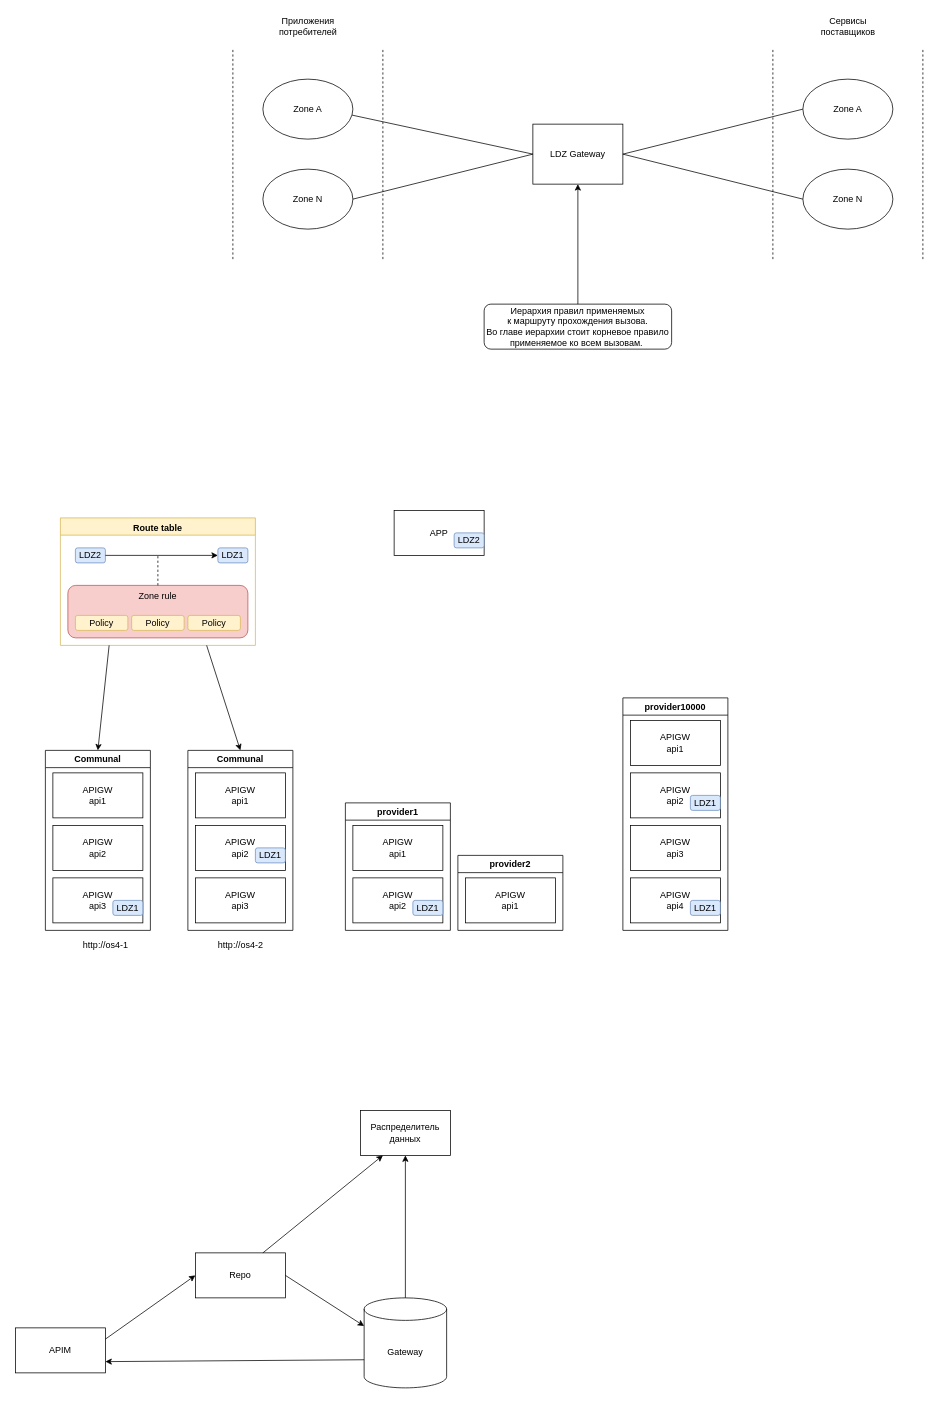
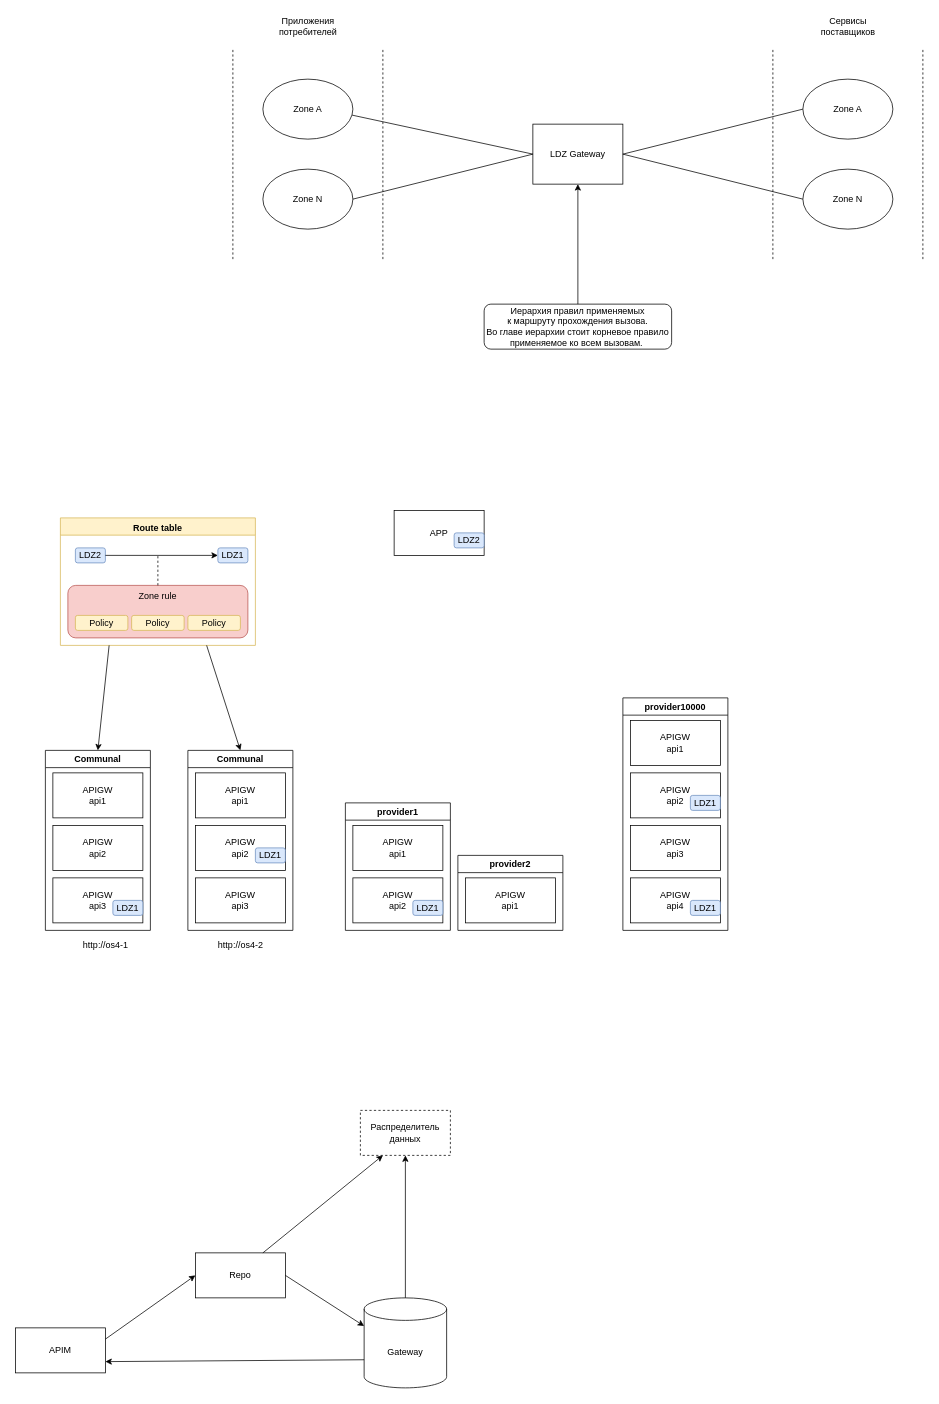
node "Распределитель данных": style solid -> dashed
